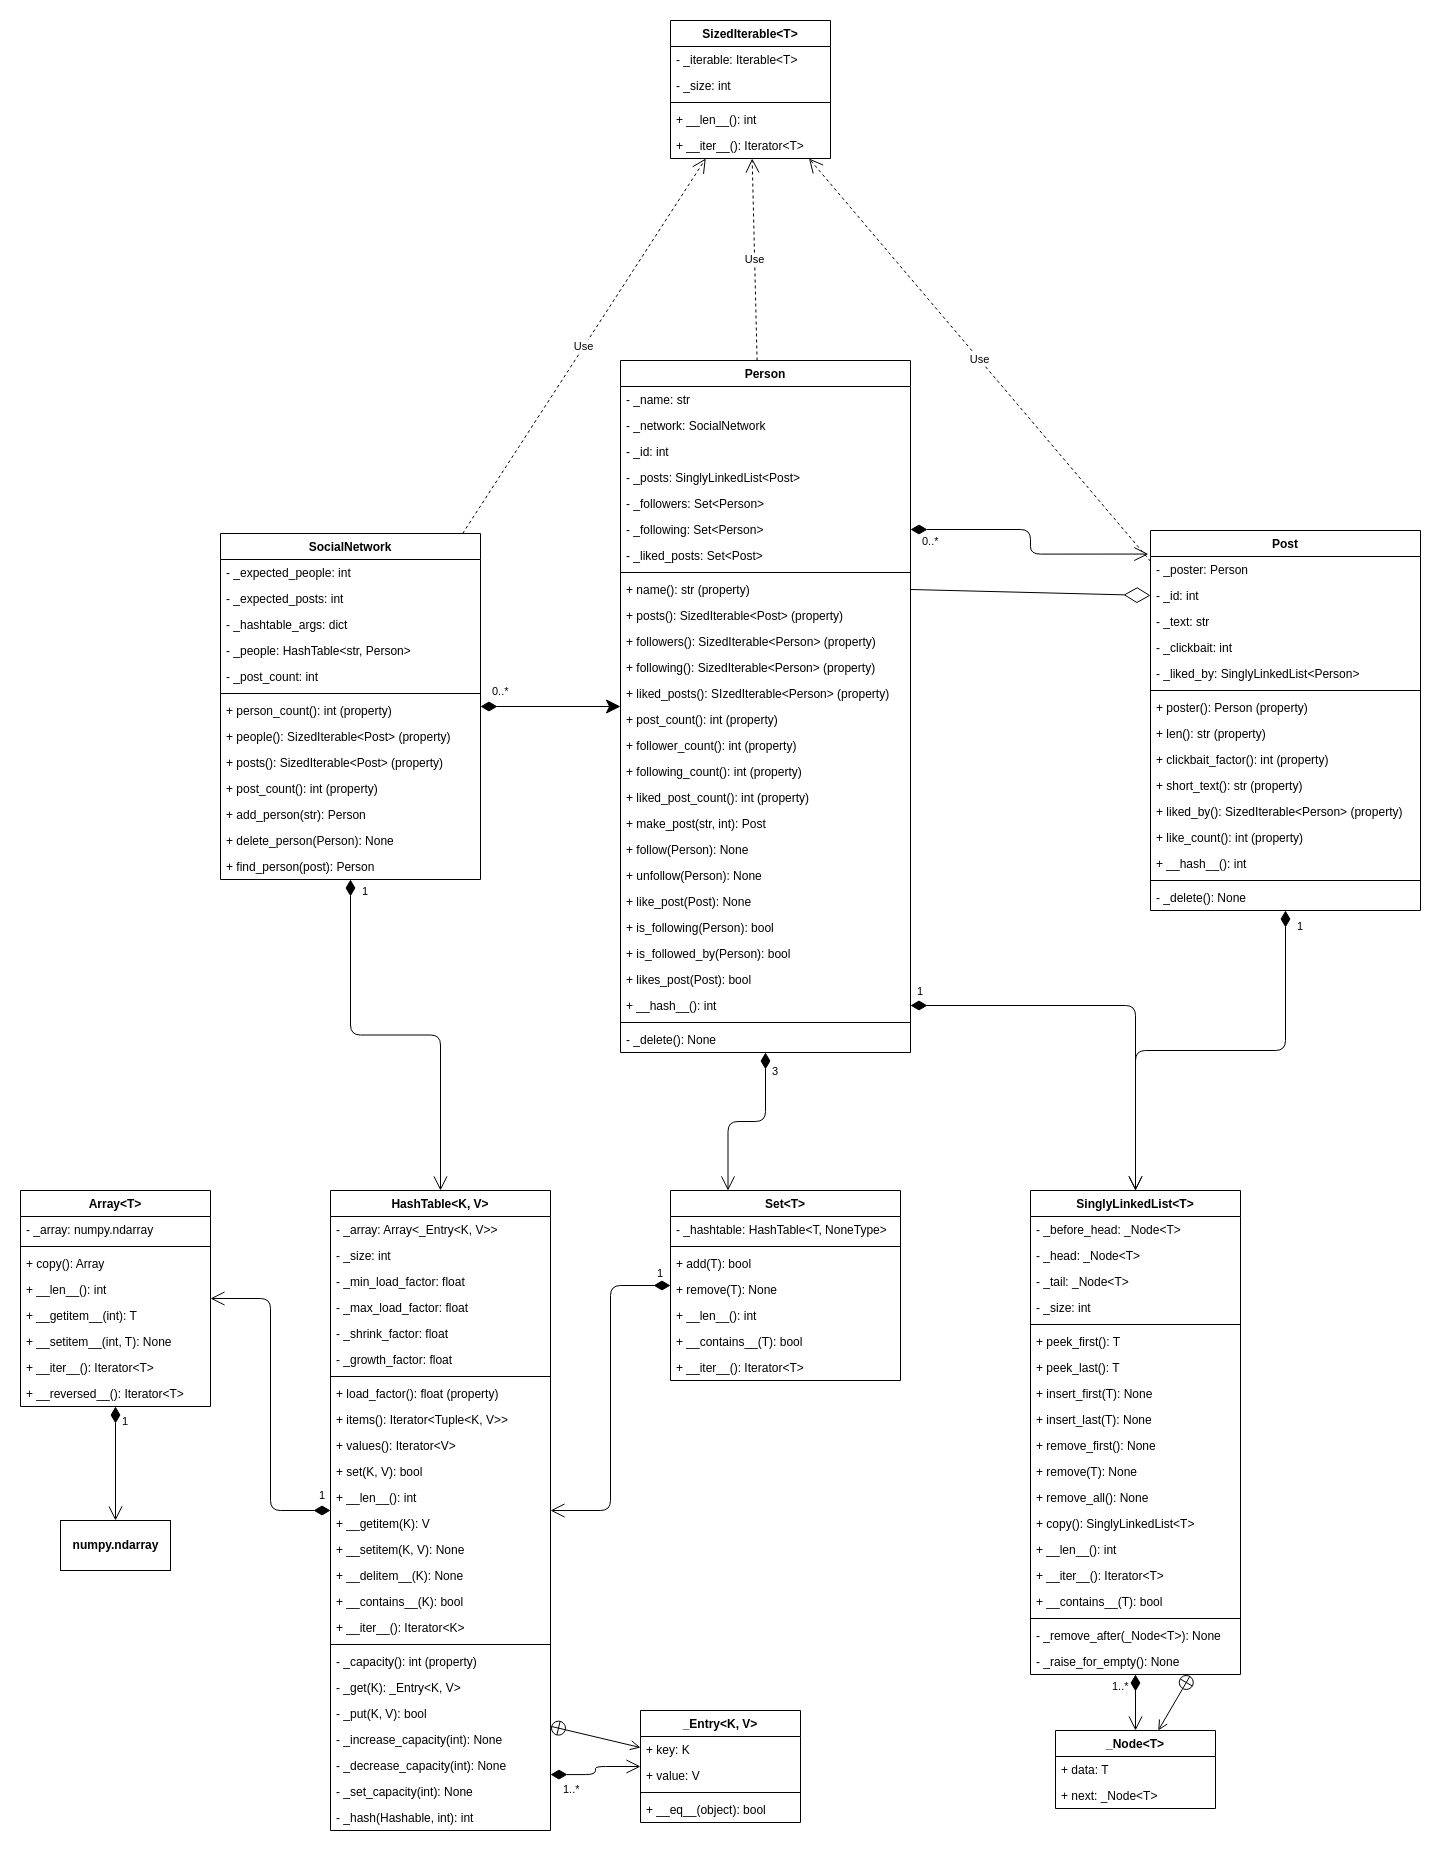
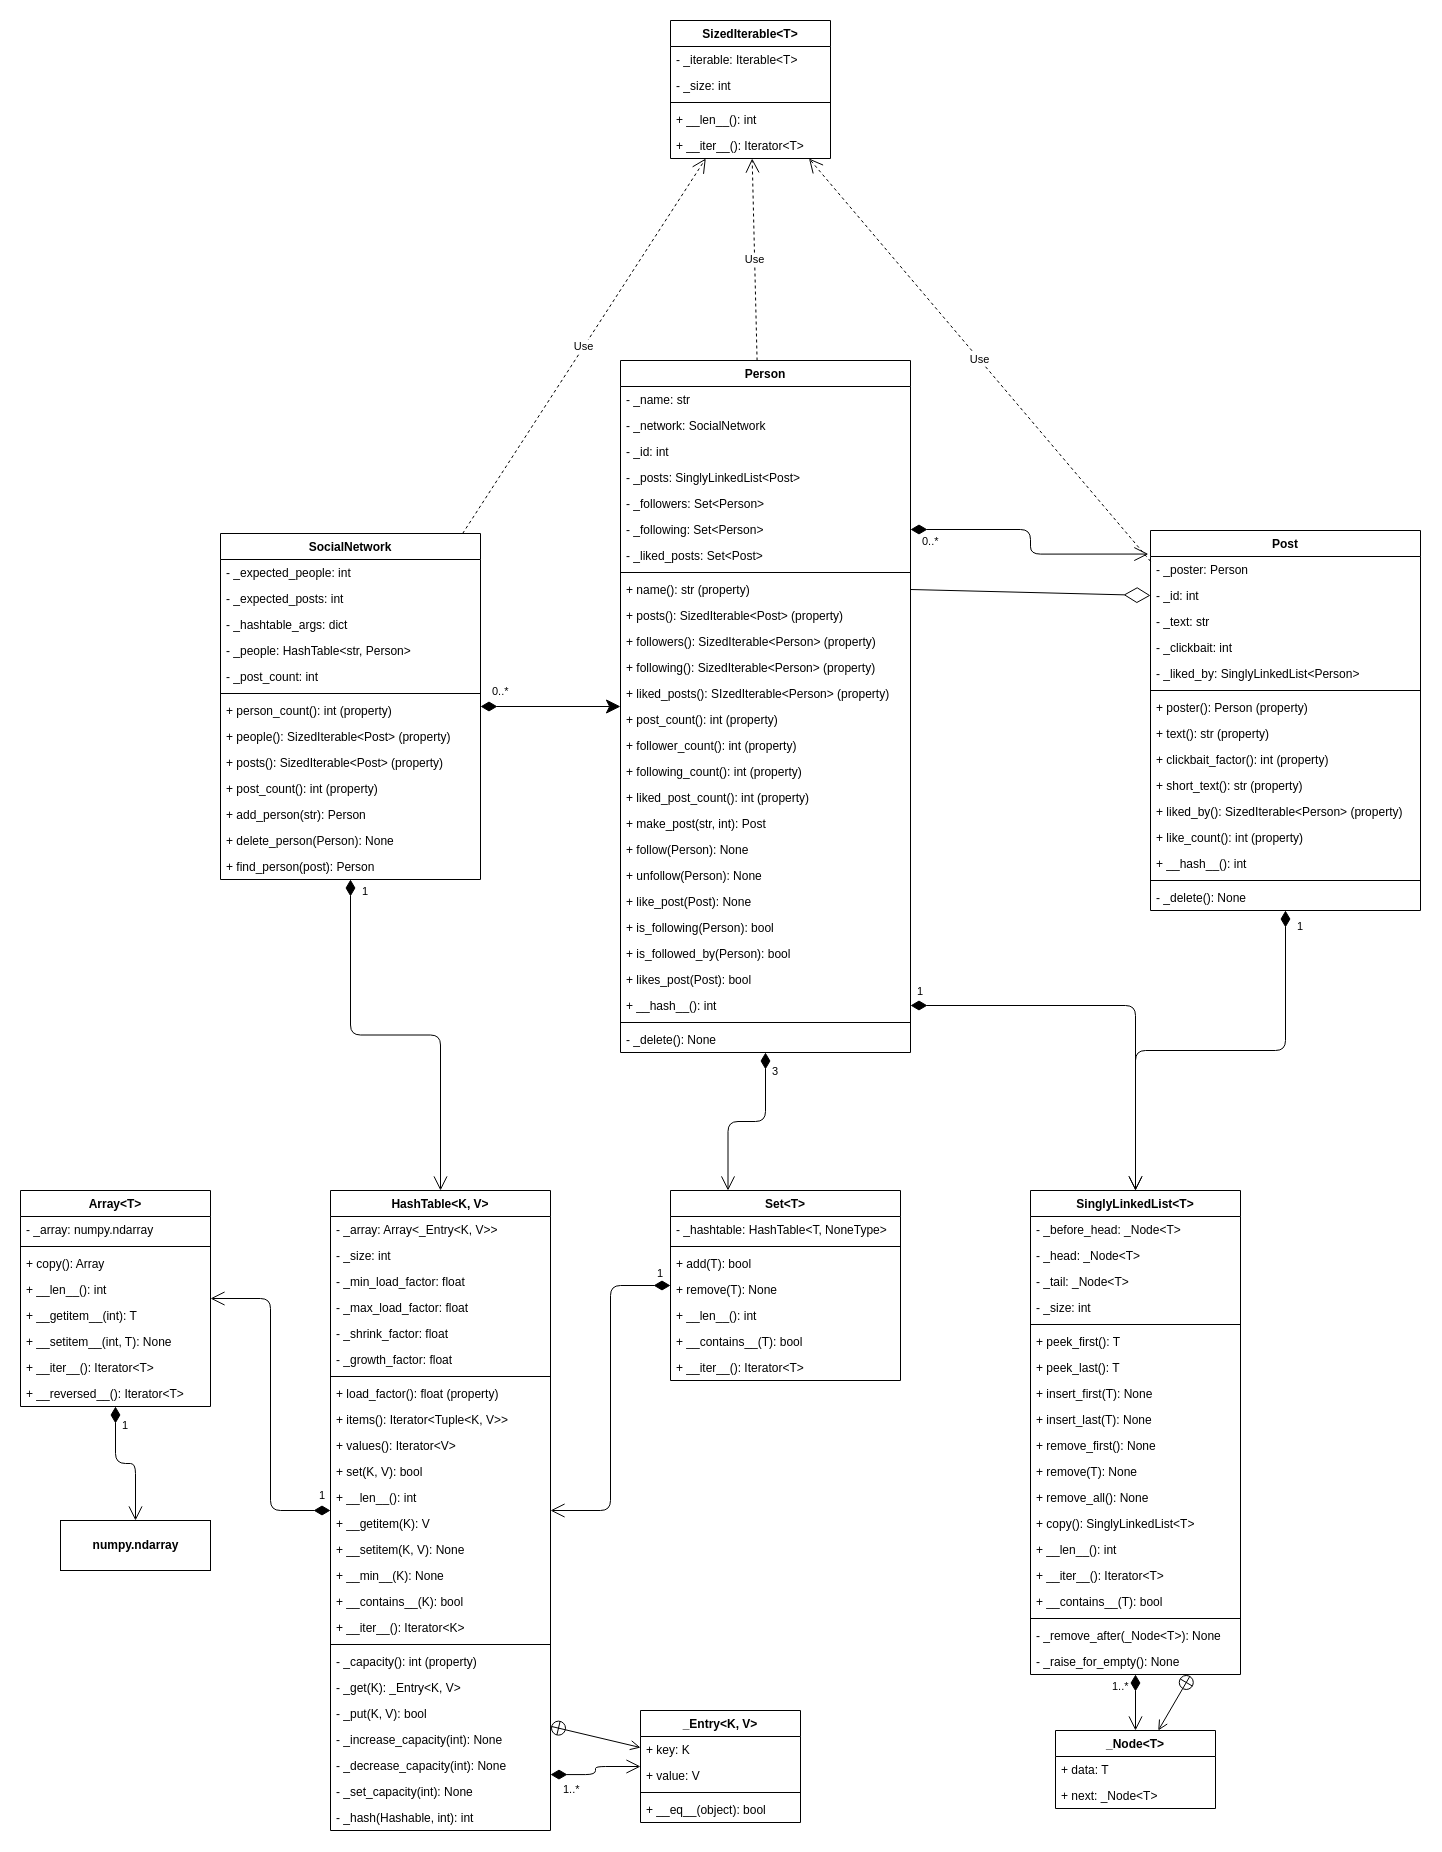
node "+ len(): str (property)": label "+ len(): str (property)" -> "+ text(): str (property)"
node "numpy.ndarray": size 110x50 -> 150x50
node "+ __delitem__(K): None": label "+ __delitem__(K): None" -> "+ __min__(K): None"
